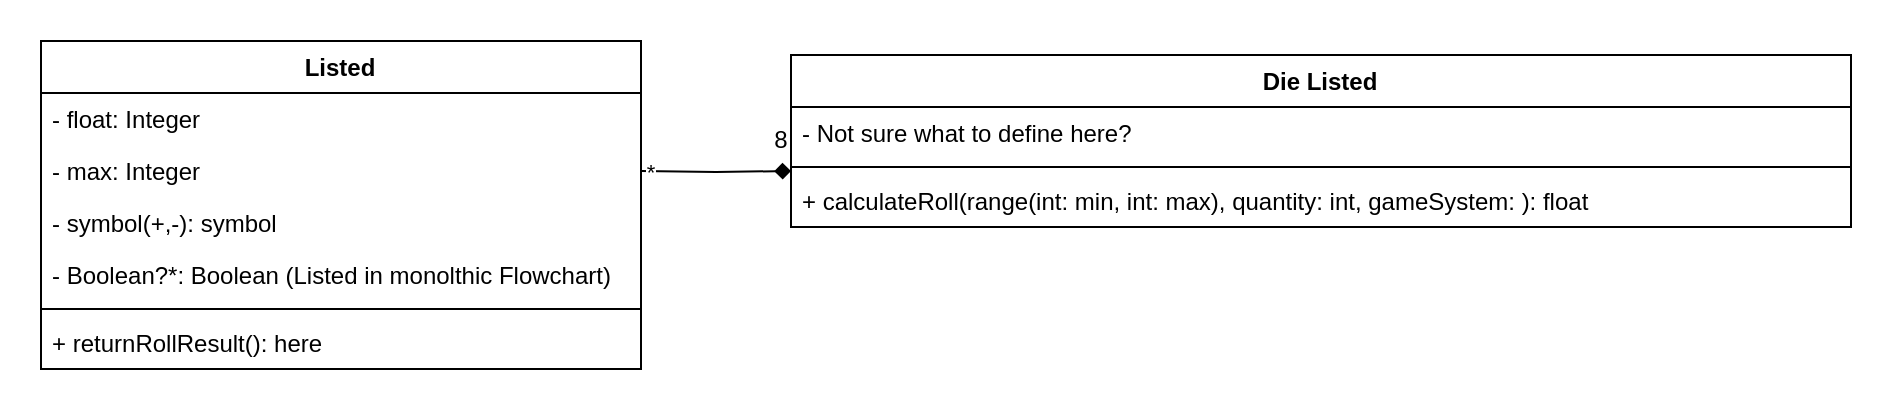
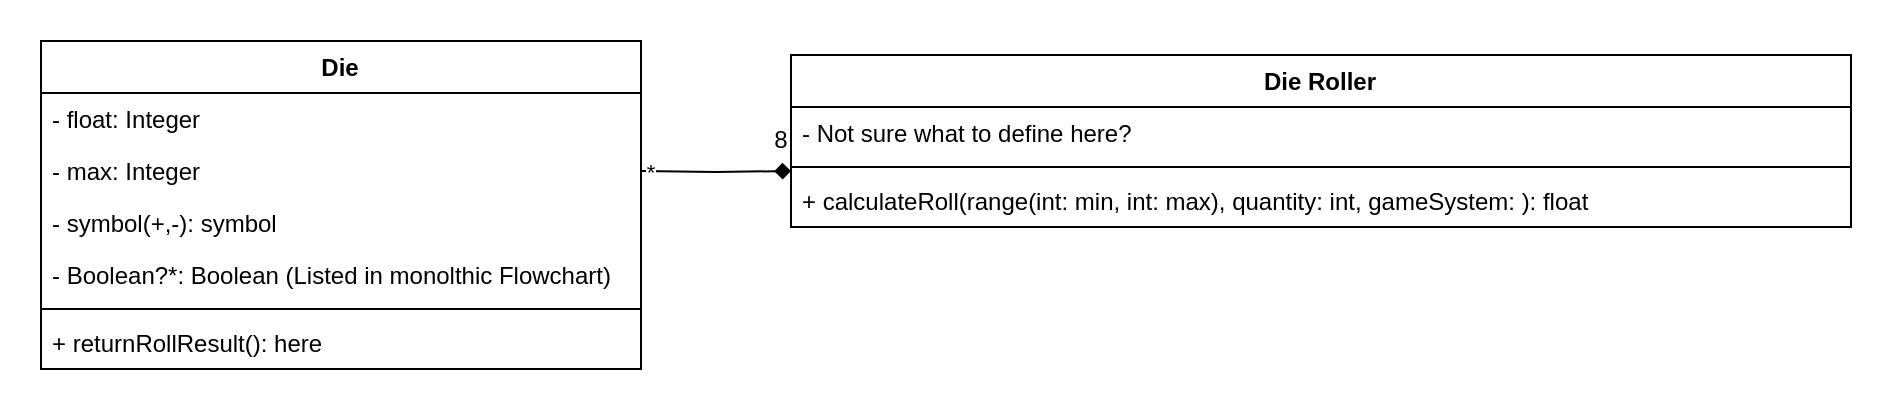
node "Listed": label "Listed" -> "Die"
node "Die Listed": label "Die Listed" -> "Die Roller"
